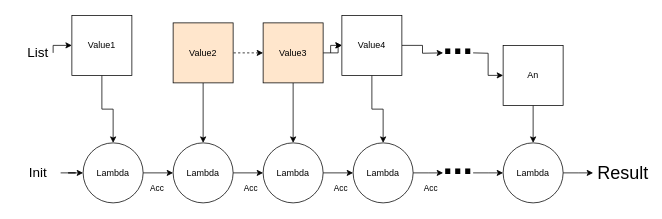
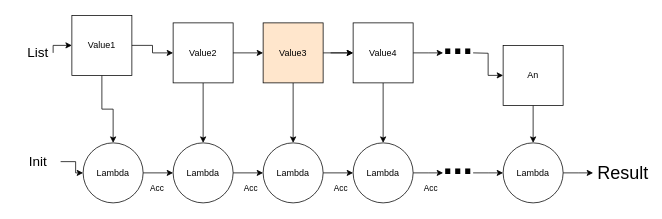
edge "Value1" -> "Value2": added
node "Value4": moved (372, 45) -> (383, 53)
node "Value2": fillcolor #ffe6cc -> #ffffff
edge "Value2" -> "Value3": style dashed -> solid
node "Init": moved (38, 173) -> (38, 162)
